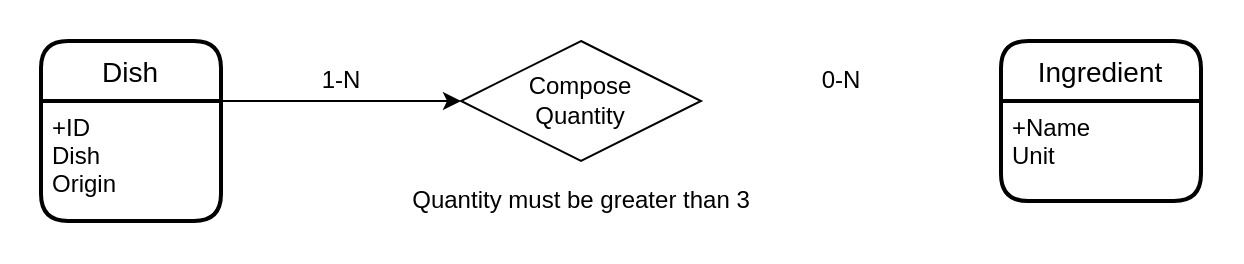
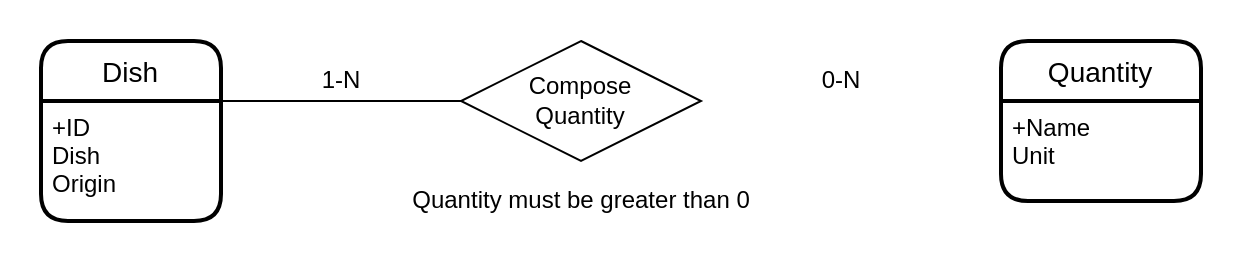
node "Ingredient": label "Ingredient" -> "Quantity"
edge "+ID Dish Origin" -> "Compose Quantity": arrowhead classic -> none
node "Quantity must be greater than 3": label "Quantity must be greater than 3" -> "Quantity must be greater than 0"
